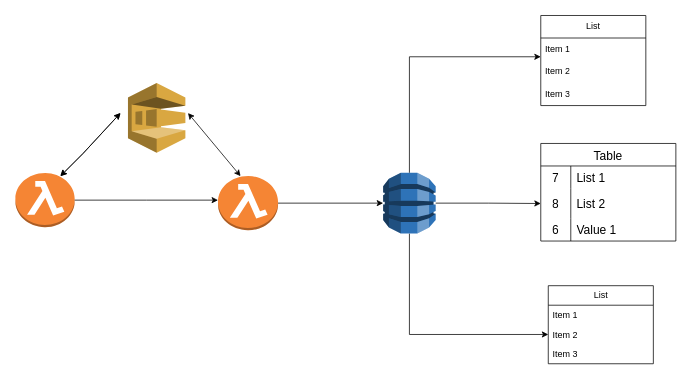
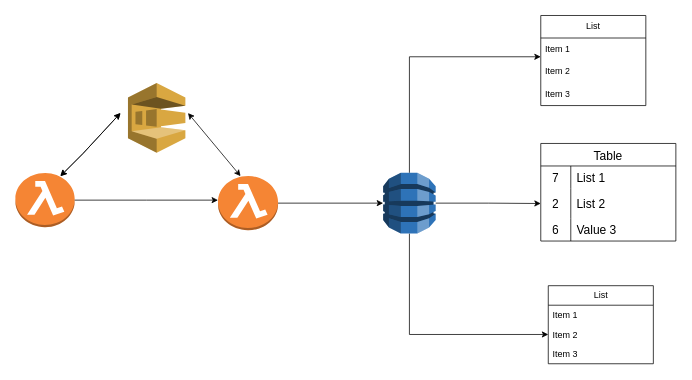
node "8": label "8" -> "2"
node "Value 1": label "Value 1" -> "Value 3"
